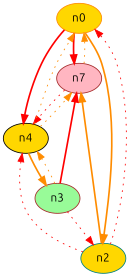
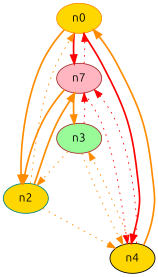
edge "n7" -> "n0": color darkorange -> red
edge "n4" -> "n0": style dotted -> bold
edge "n7" -> "n3": added
edge "n4" -> "n7": color darkorange -> red
edge "n7" -> "n2": added
edge "n2" -> "n0": color red -> darkorange
edge "n3" -> "n7": style bold -> dotted
edge "n4" -> "n3": style bold -> dotted
edge "n2" -> "n4": color red -> darkorange
edge "n3" -> "n2": color red -> darkorange
